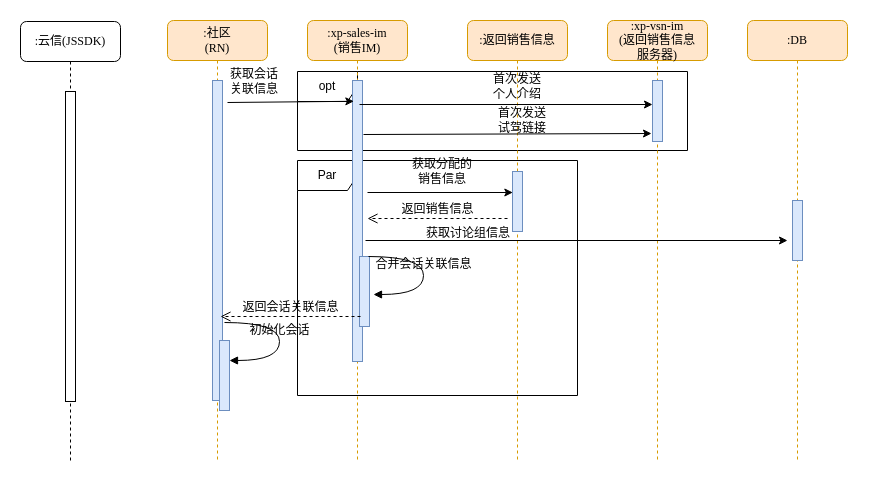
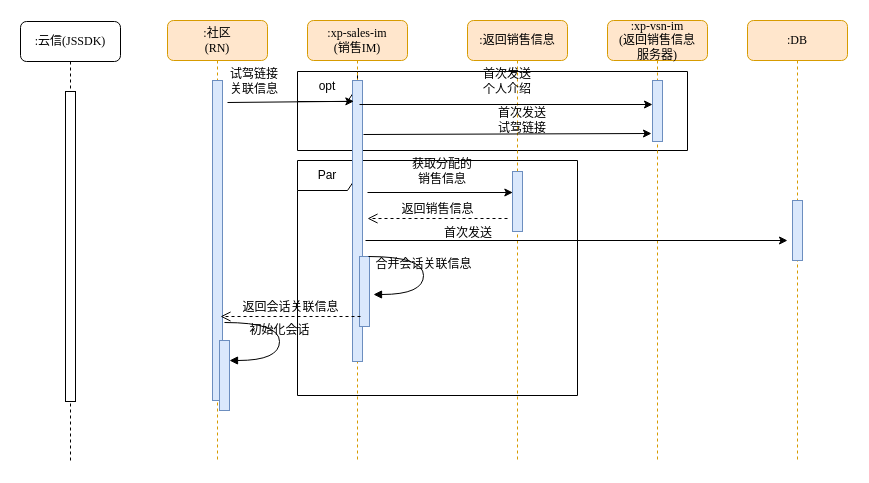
node "获取会话 关联信息": label "获取会话 关联信息" -> "试驾链接 关联信息"
node "首次发送 个人介绍": moved (518, 87) -> (508, 82)
node "获取讨论组信息": label "获取讨论组信息" -> "首次发送"
